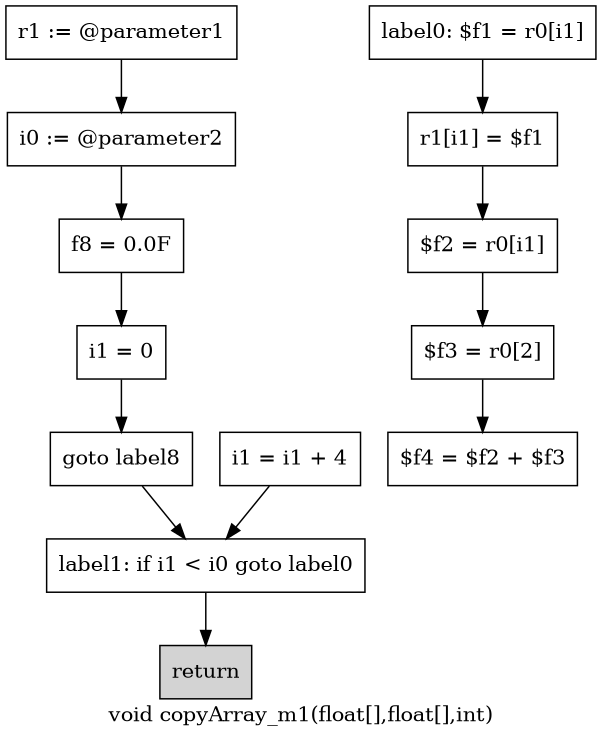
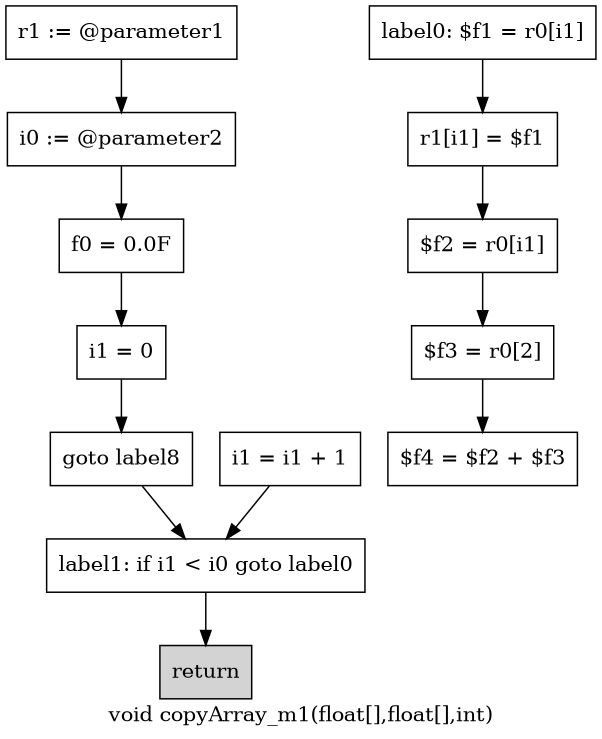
node "f8 = 0.0F": label "f8 = 0.0F" -> "f0 = 0.0F"
node "i1 = i1 + 4": label "i1 = i1 + 4" -> "i1 = i1 + 1"
